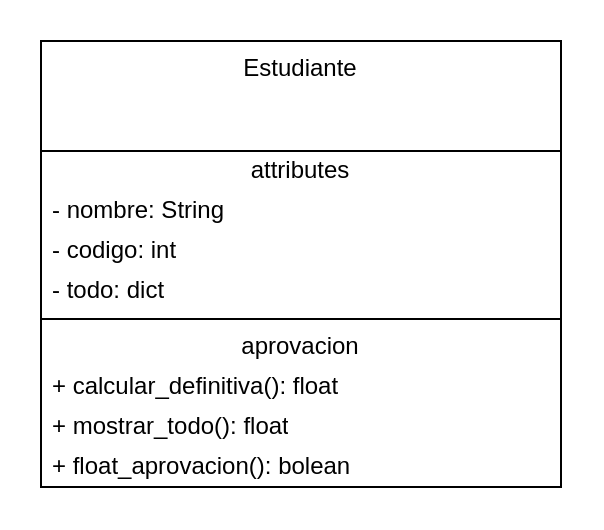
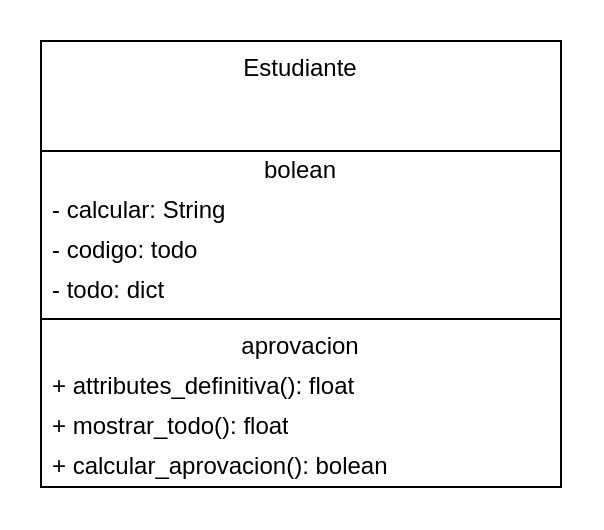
node "attributes": label "attributes" -> "bolean"
node "- nombre: String": label "- nombre: String" -> "- calcular: String"
node "- codigo: int": label "- codigo: int" -> "- codigo: todo"
node "+ calcular_definitiva(): float": label "+ calcular_definitiva(): float" -> "+ attributes_definitiva(): float"
node "+ float_aprovacion(): bolean": label "+ float_aprovacion(): bolean" -> "+ calcular_aprovacion(): bolean"
